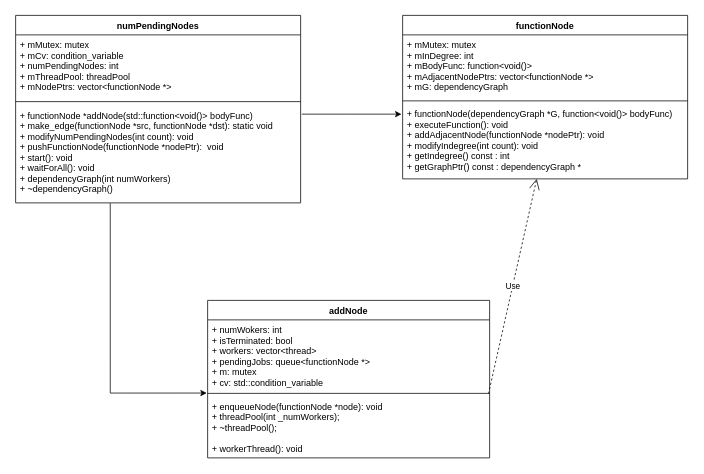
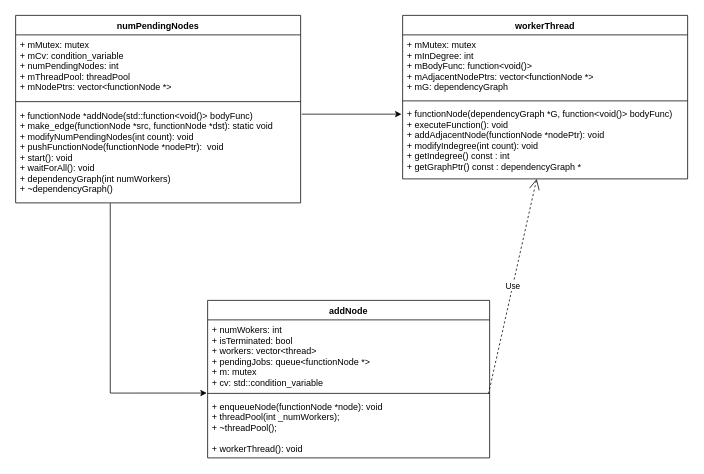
node "functionNode": label "functionNode" -> "workerThread"
